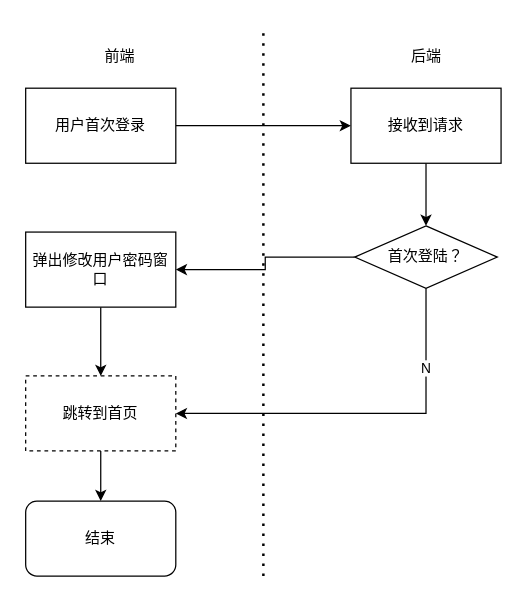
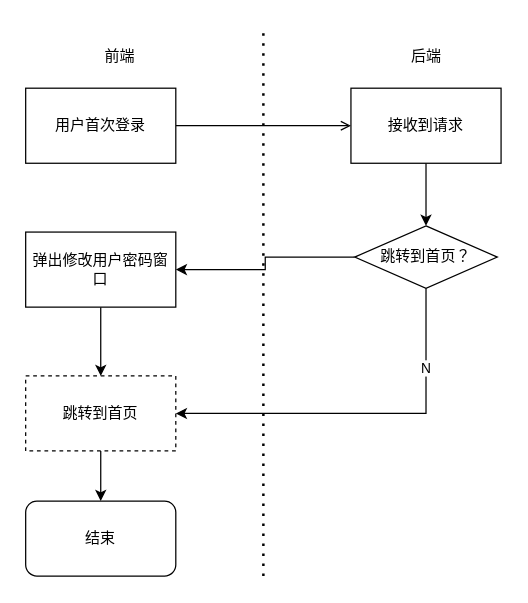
edge "用户首次登录" -> "接收到请求": arrowhead classic -> open
node "首次登陆？": label "首次登陆？" -> "跳转到首页？"
